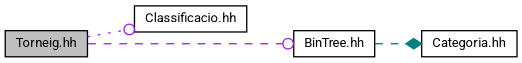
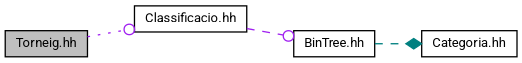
edge "Torneig.hh" -> "BinTree.hh": now "Classificacio.hh" -> "BinTree.hh"
